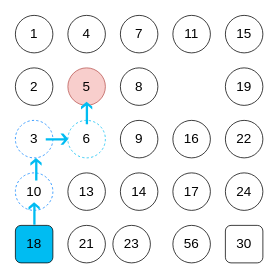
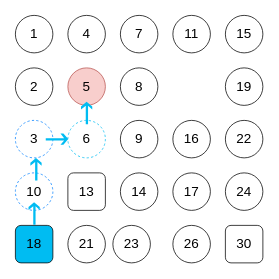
node "13": shape ellipse -> rounded rectangle
node "56": label "56" -> "26"
